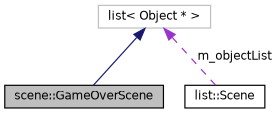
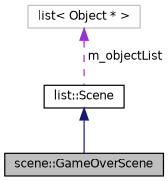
edge "scene::GameOverScene" -> "list< Object * >": now "scene::GameOverScene" -> "list::Scene"
